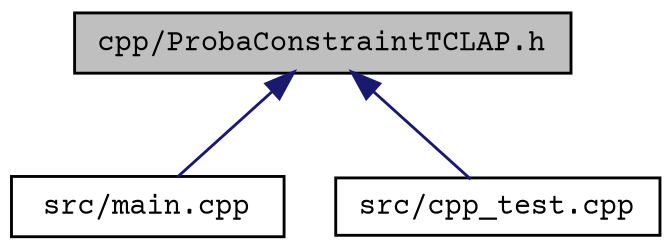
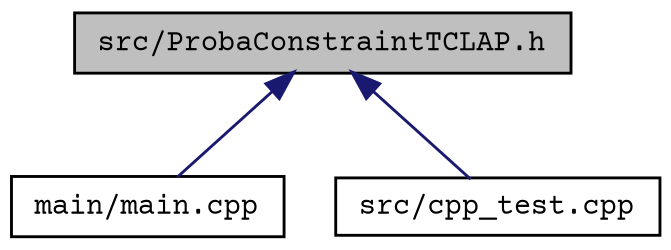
node "cpp/ProbaConstraintTCLAP.h": label "cpp/ProbaConstraintTCLAP.h" -> "src/ProbaConstraintTCLAP.h"
node "src/main.cpp": label "src/main.cpp" -> "main/main.cpp"
